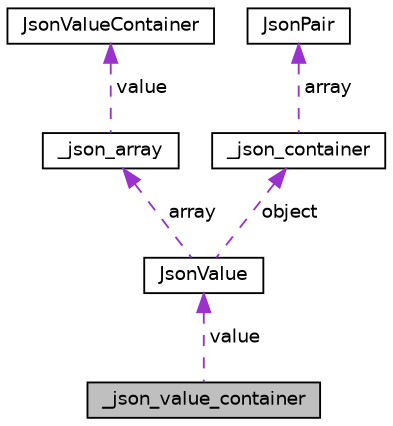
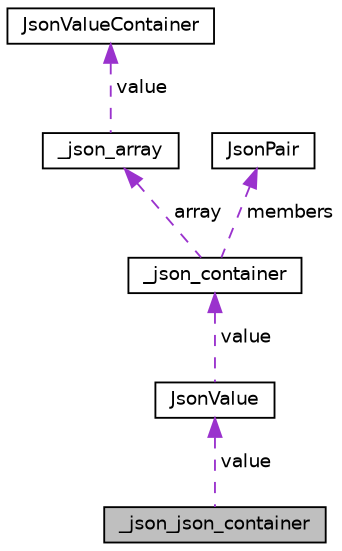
edge "_json_container" -> "JsonPair": label " array" -> " members"
edge "JsonValue" -> "_json_container": label " object" -> " value"
edge "JsonValue" -> "_json_array": now "_json_container" -> "_json_array"
node "_json_value_container": label "_json_value_container" -> "_json_json_container"
